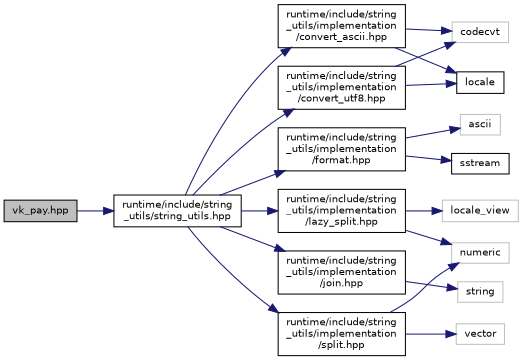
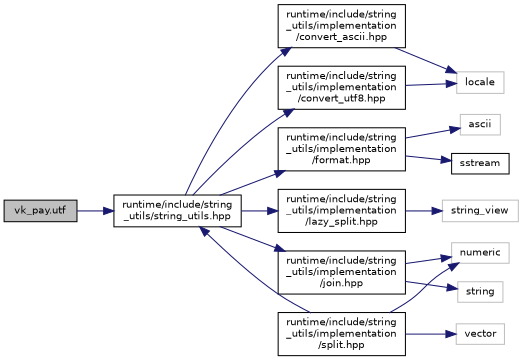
node "codecvt": removed
node "locale": color black -> grey75
node "vk_pay.hpp": label "vk_pay.hpp" -> "vk_pay.utf"
node "locale_view": label "locale_view" -> "string_view"
edge "runtime/include/string _utils/implementation /lazy_split.hpp" -> "numeric": now "runtime/include/string _utils/implementation /join.hpp" -> "numeric"
edge "runtime/include/string _utils/string_utils.hpp" -> "runtime/include/string _utils/implementation /split.hpp": reversed
